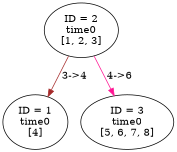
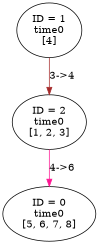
edge "ID = 2 time0 [1, 2, 3]" -> "ID = 1 time0 [4]": reversed
node "ID = 3 time0 [5, 6, 7, 8]": label "ID = 3 time0 [5, 6, 7, 8]" -> "ID = 0 time0 [5, 6, 7, 8]"
